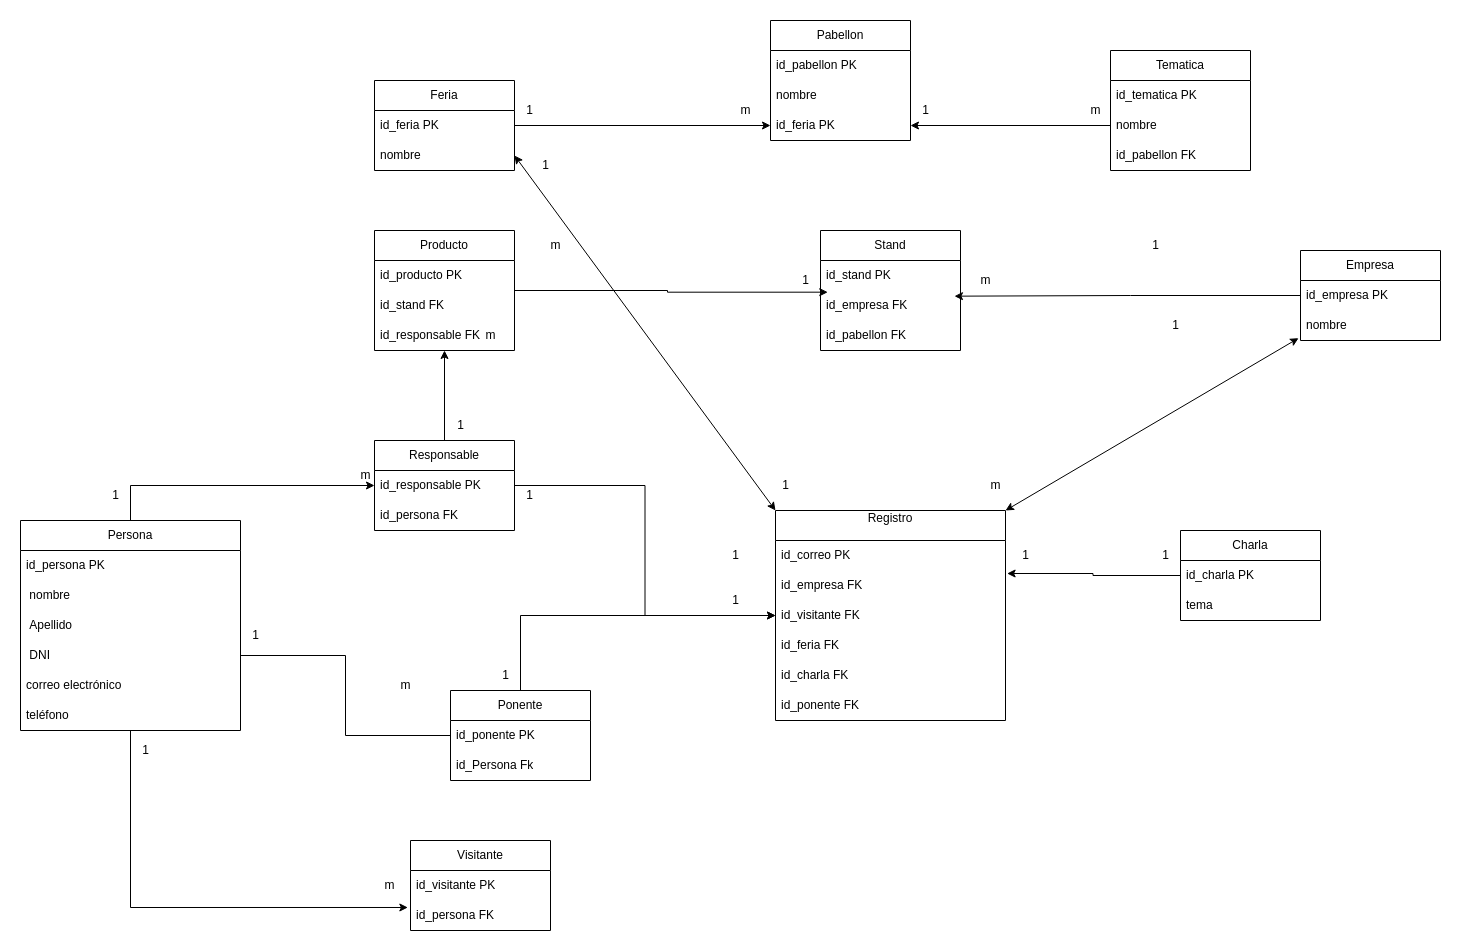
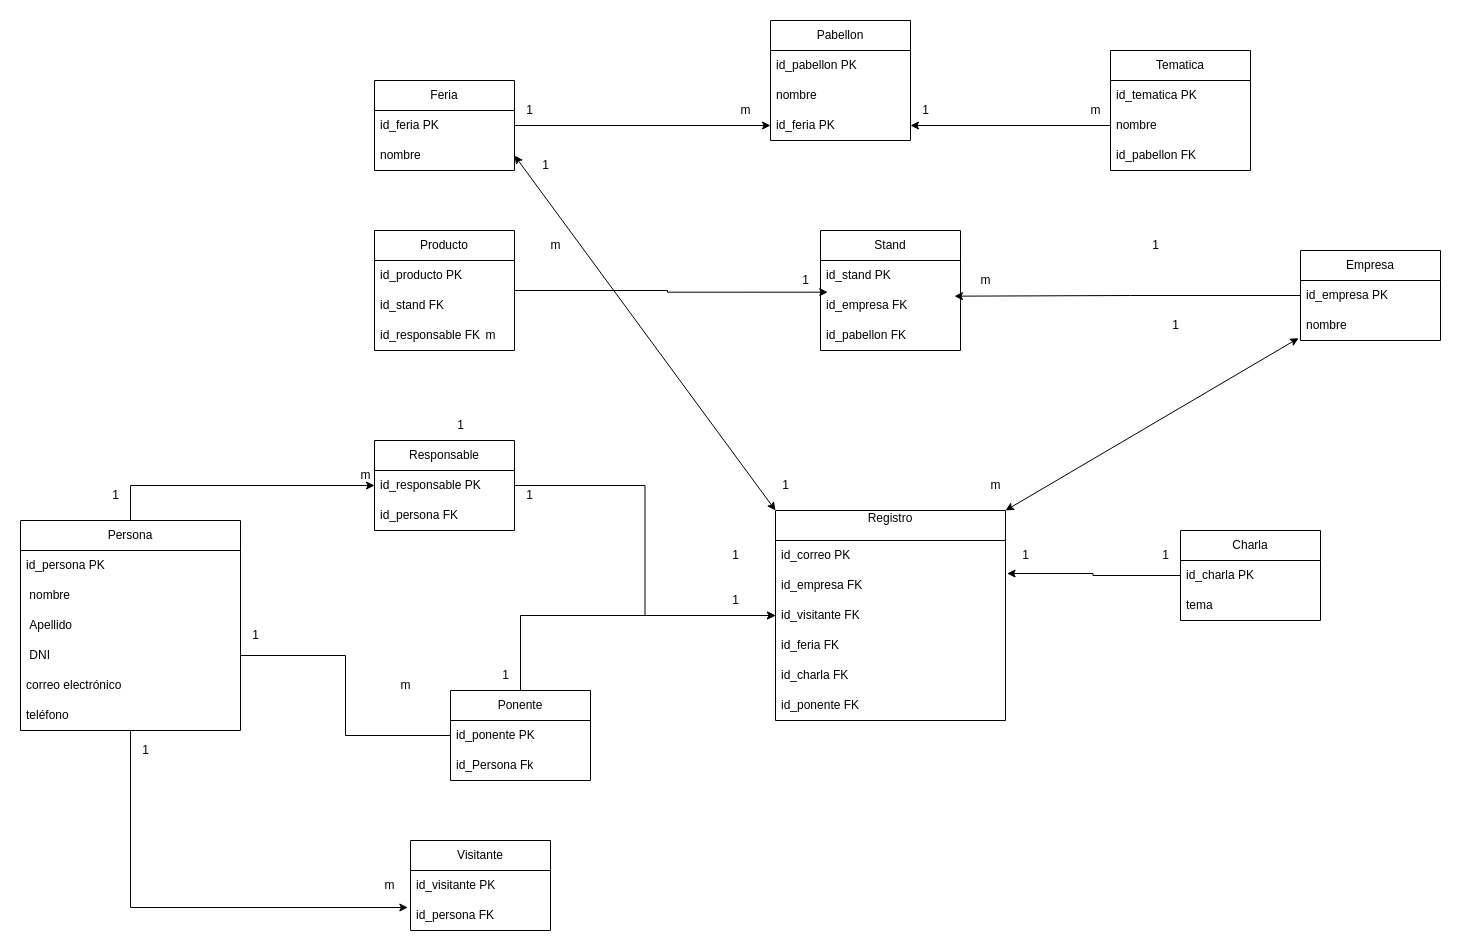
edge "Responsable" -> "Producto": removed
